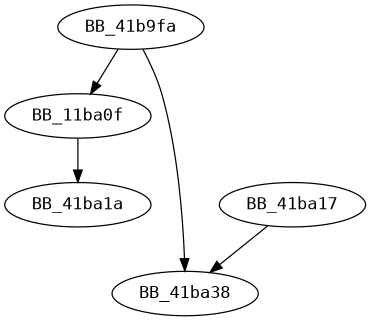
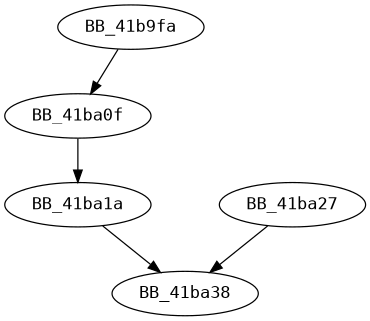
node "BB_11ba0f": label "BB_11ba0f" -> "BB_41ba0f"
edge "BB_41b9fa" -> "BB_41ba38": now "BB_41ba1a" -> "BB_41ba38"
node "BB_41ba17": label "BB_41ba17" -> "BB_41ba27"
